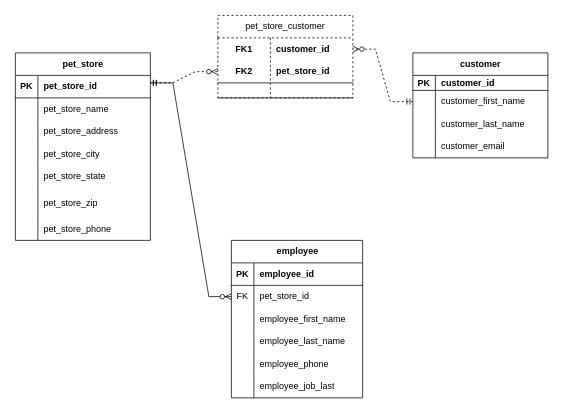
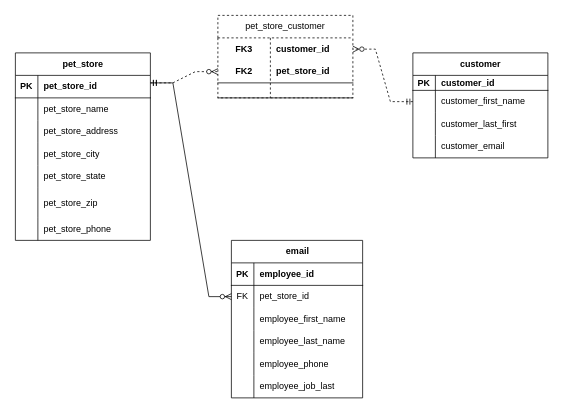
node "FK1": label "FK1" -> "FK3"
node "customer_last_name": label "customer_last_name" -> "customer_last_first"
node "employee": label "employee" -> "email"
